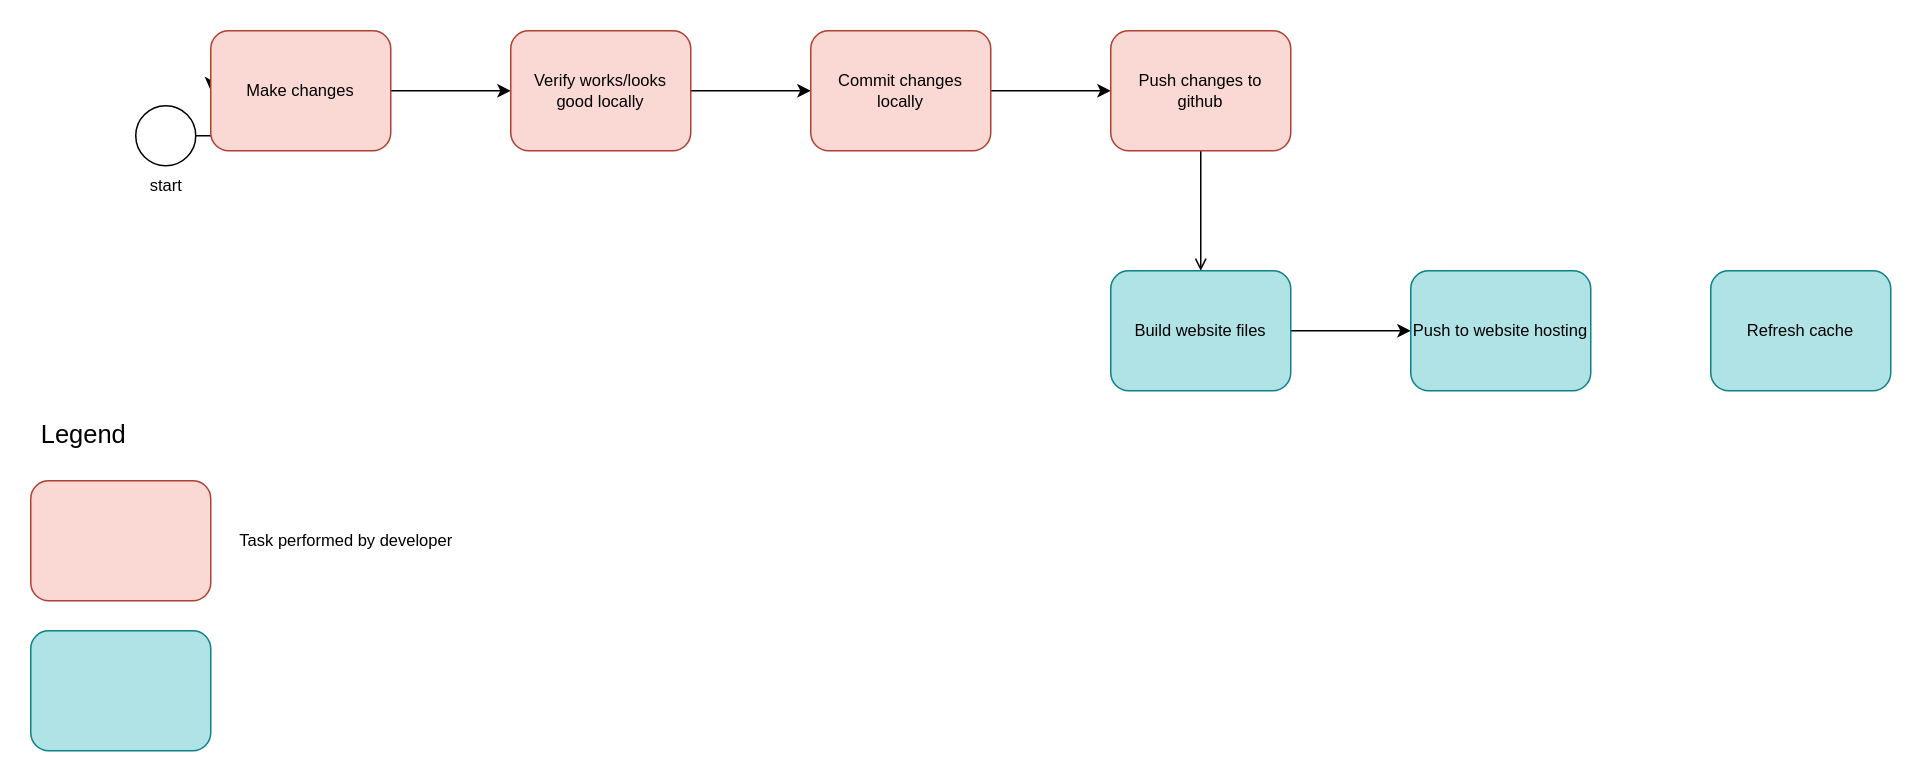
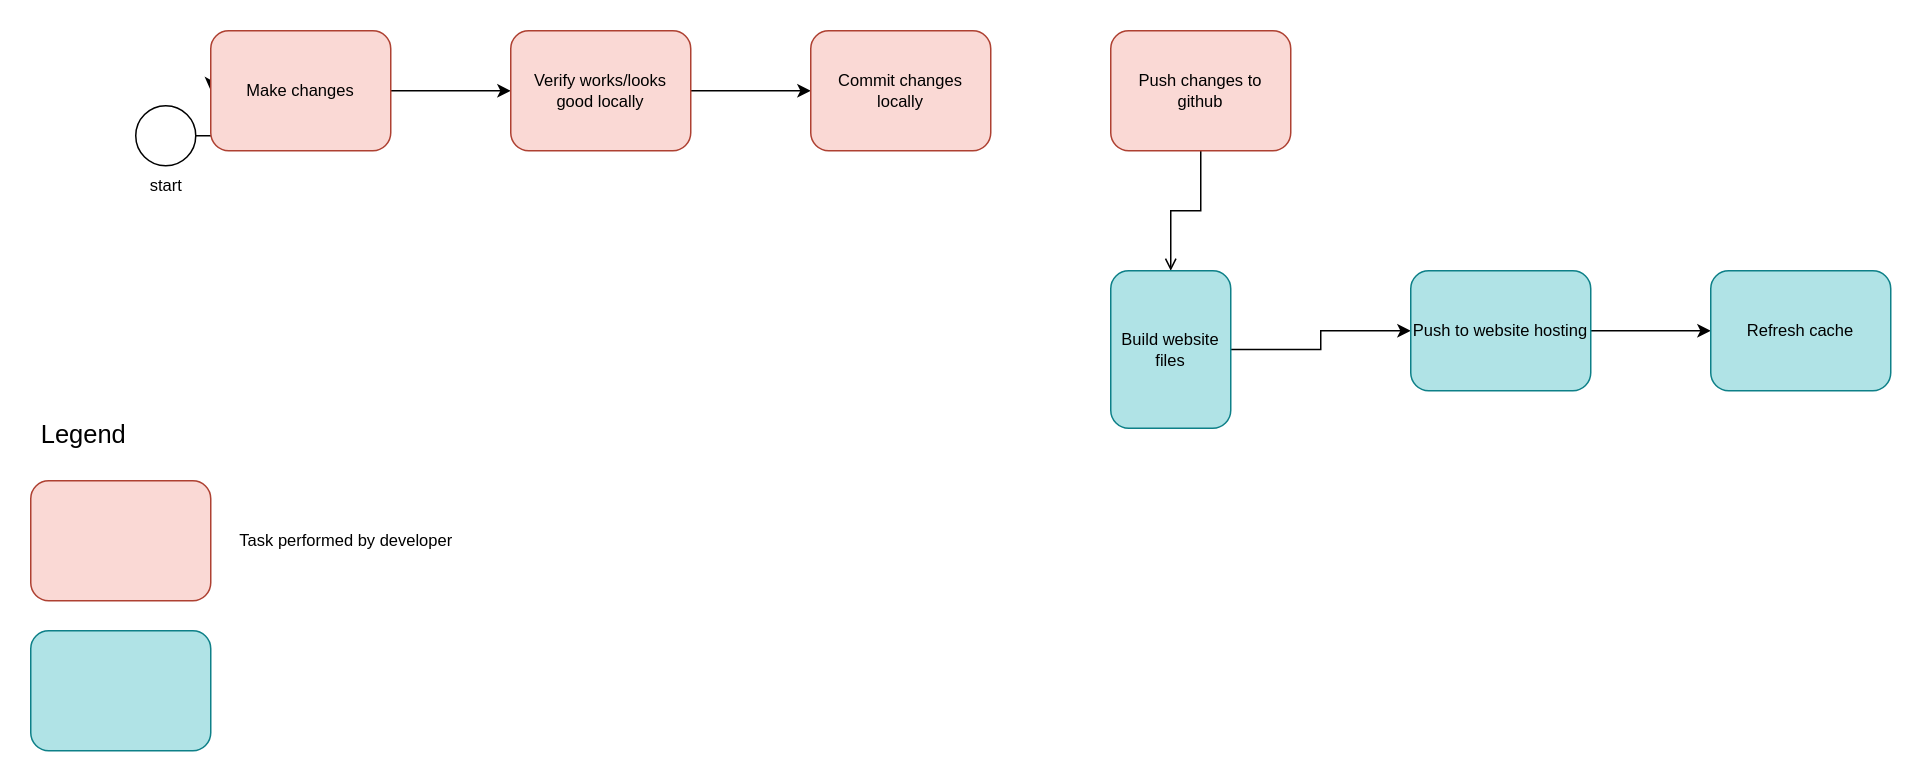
edge "Commit changes locally" -> "Push changes to github": removed
node "Build website files": size 180x120 -> 120x158
edge "Push to website hosting" -> "Refresh cache": added
